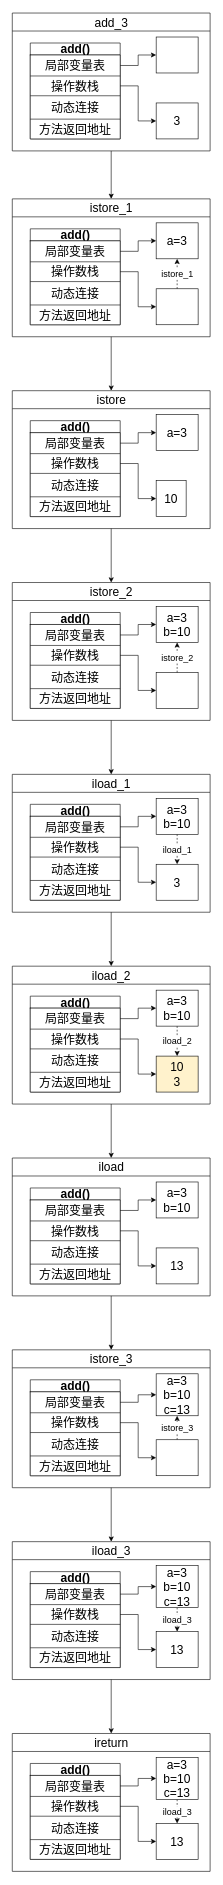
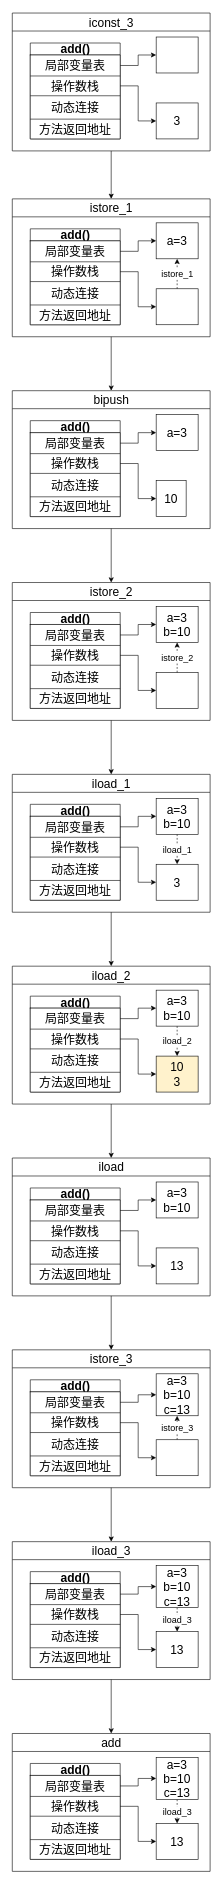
node "add_3": label "add_3" -> "iconst_3"
node "istore": label "istore" -> "bipush"
node "ireturn": label "ireturn" -> "add"
